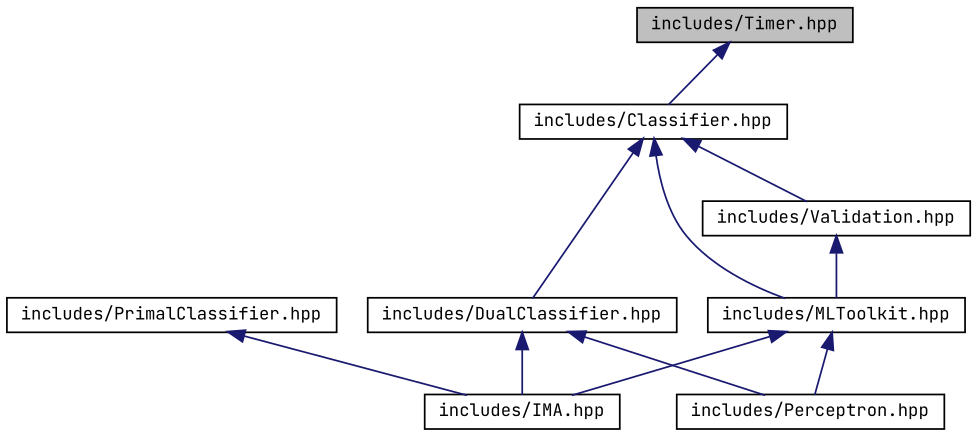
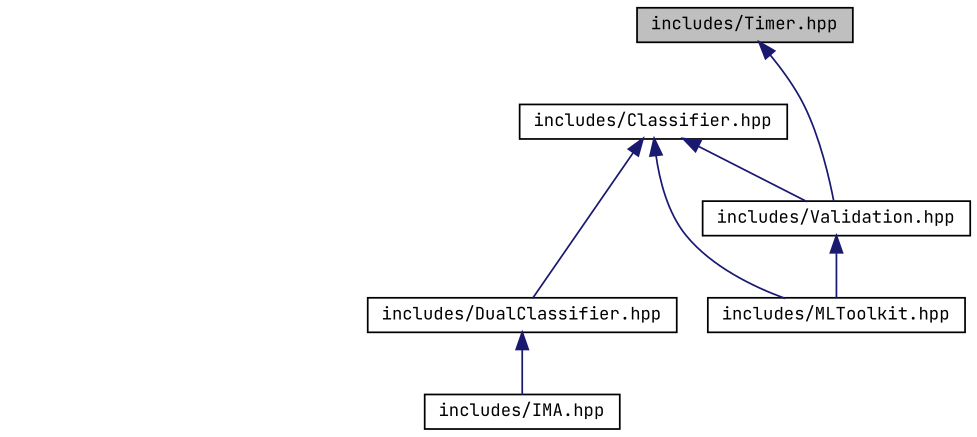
edge "includes/Classifier.hpp" -> "includes/Timer.hpp": now "includes/Validation.hpp" -> "includes/Timer.hpp"
node "includes/PrimalClassifier.hpp": removed
edge "includes/IMA.hpp" -> "includes/MLToolkit.hpp": removed
node "includes/Perceptron.hpp": removed
